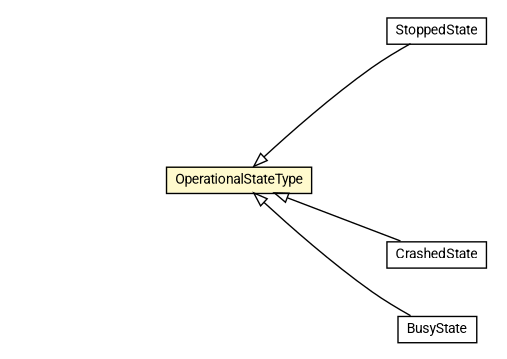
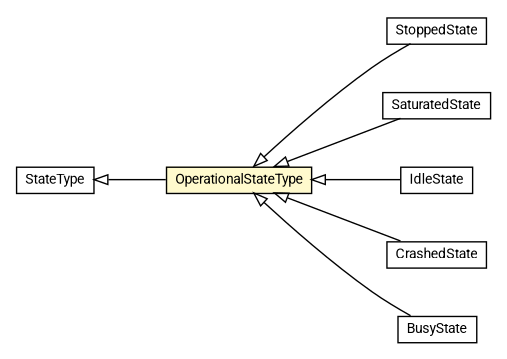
node "SaturatedState": added
node "StateType": added
node "IdleState": added
